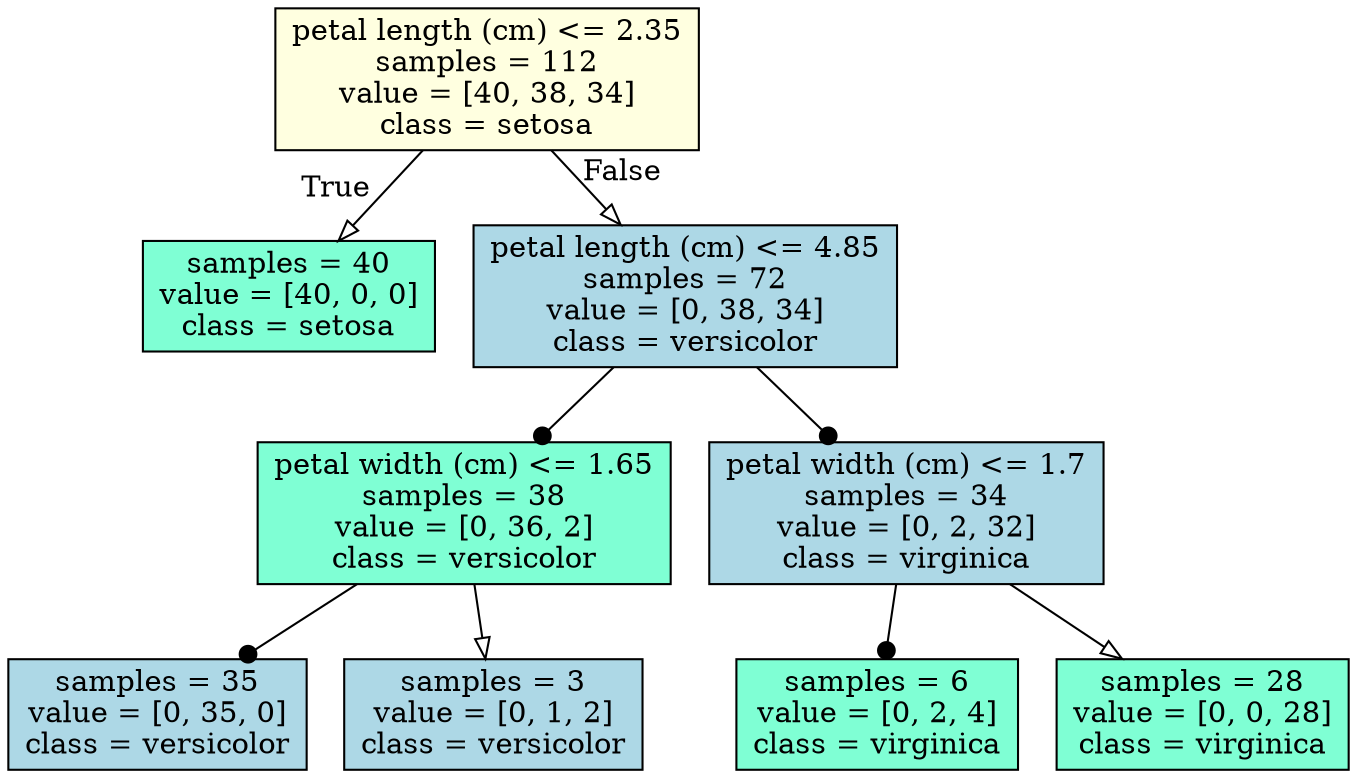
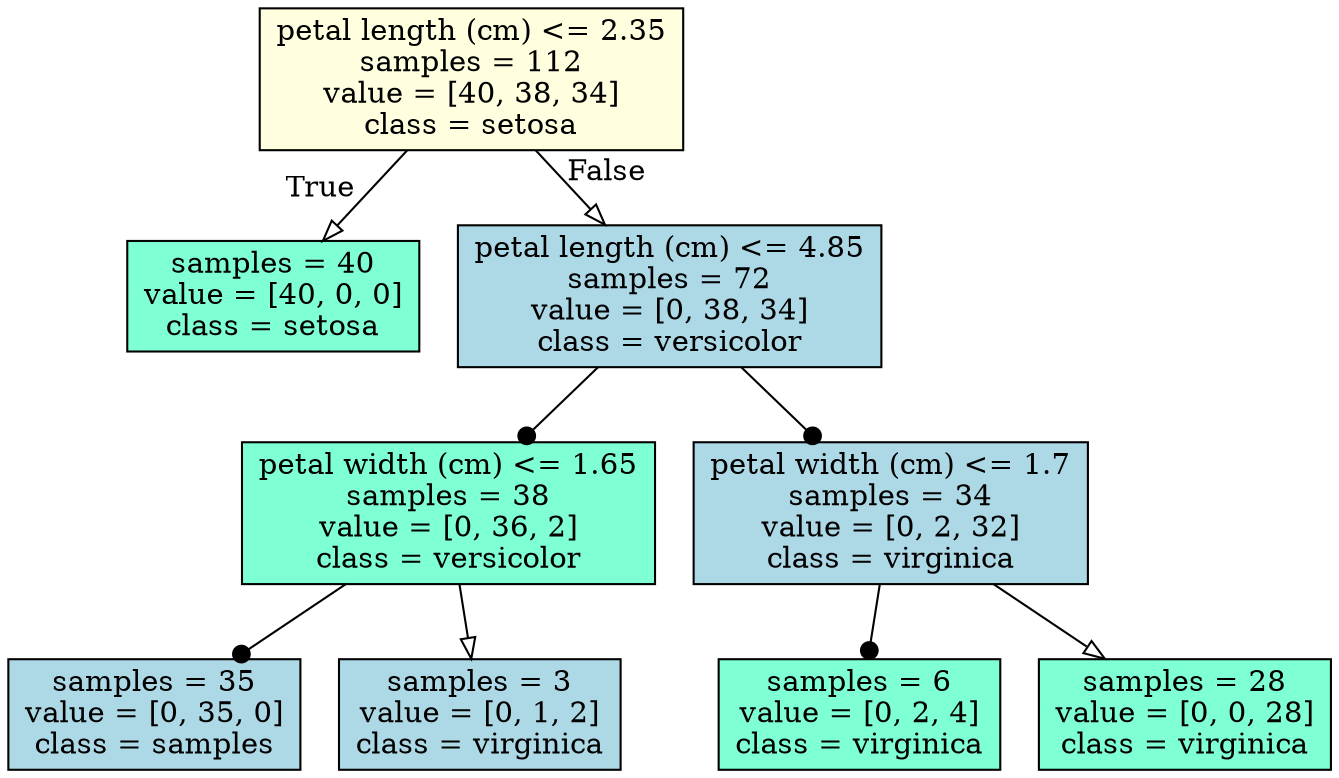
node "samples = 35 value = [0, 35, 0] class = versicolor": label "samples = 35 value = [0, 35, 0] class = versicolor" -> "samples = 35 value = [0, 35, 0] class = samples"
node "samples = 3 value = [0, 1, 2] class = versicolor": label "samples = 3 value = [0, 1, 2] class = versicolor" -> "samples = 3 value = [0, 1, 2] class = virginica"
